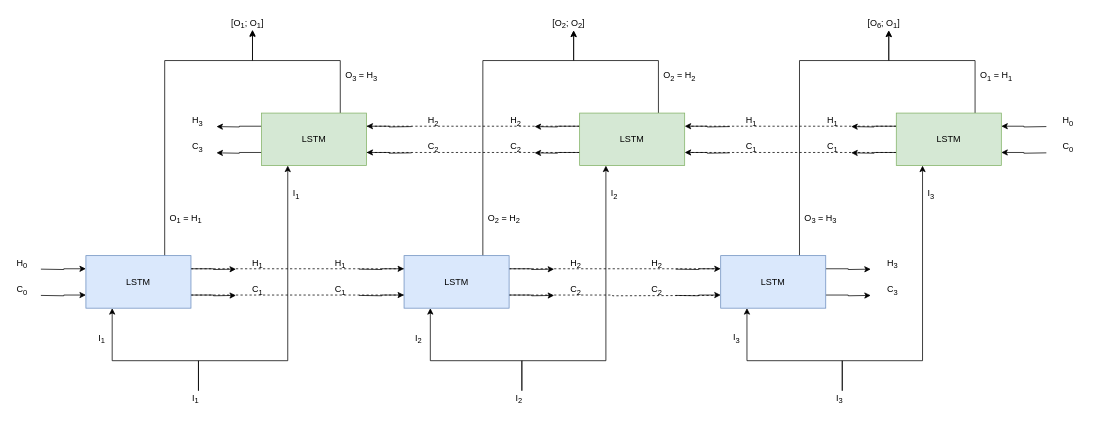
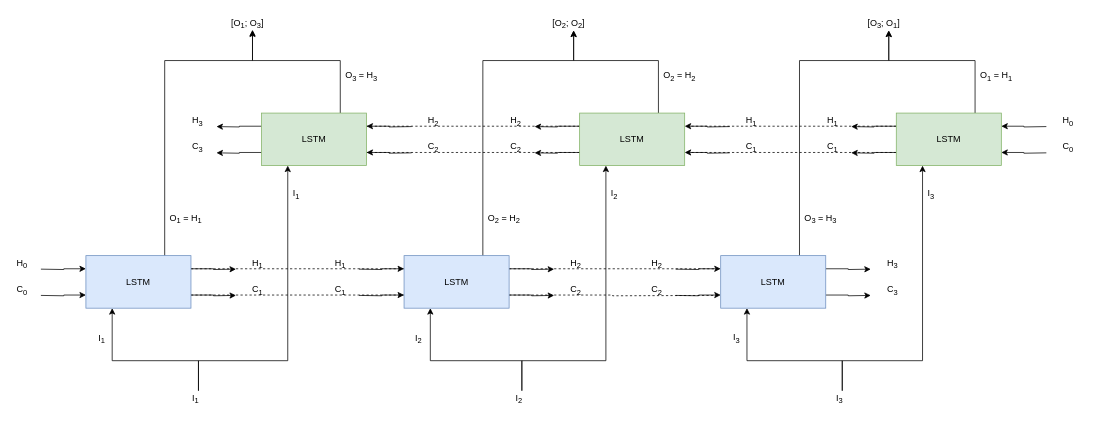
node "[O1; O1]": label "[O1; O1]" -> "[O1; O3]"
node "[O6; O1]": label "[O6; O1]" -> "[O3; O1]"
